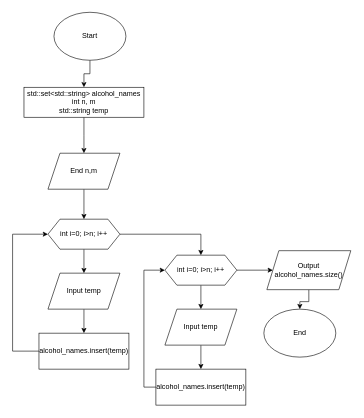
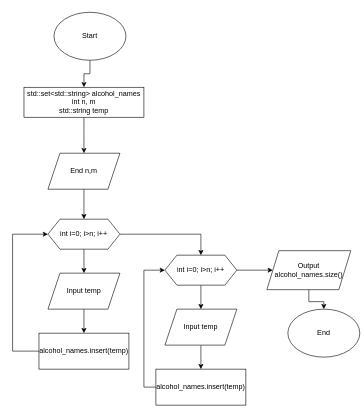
node "End": moved (300, 333) -> (324, 333)
